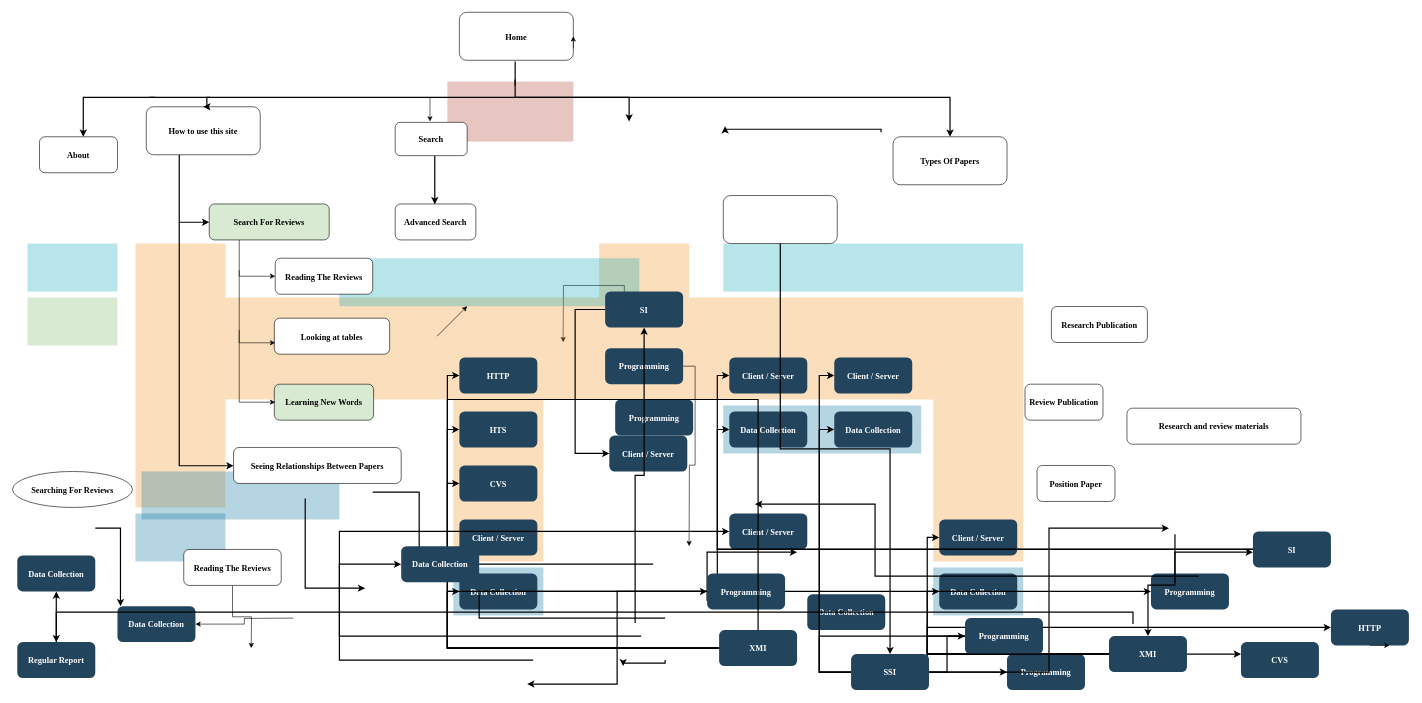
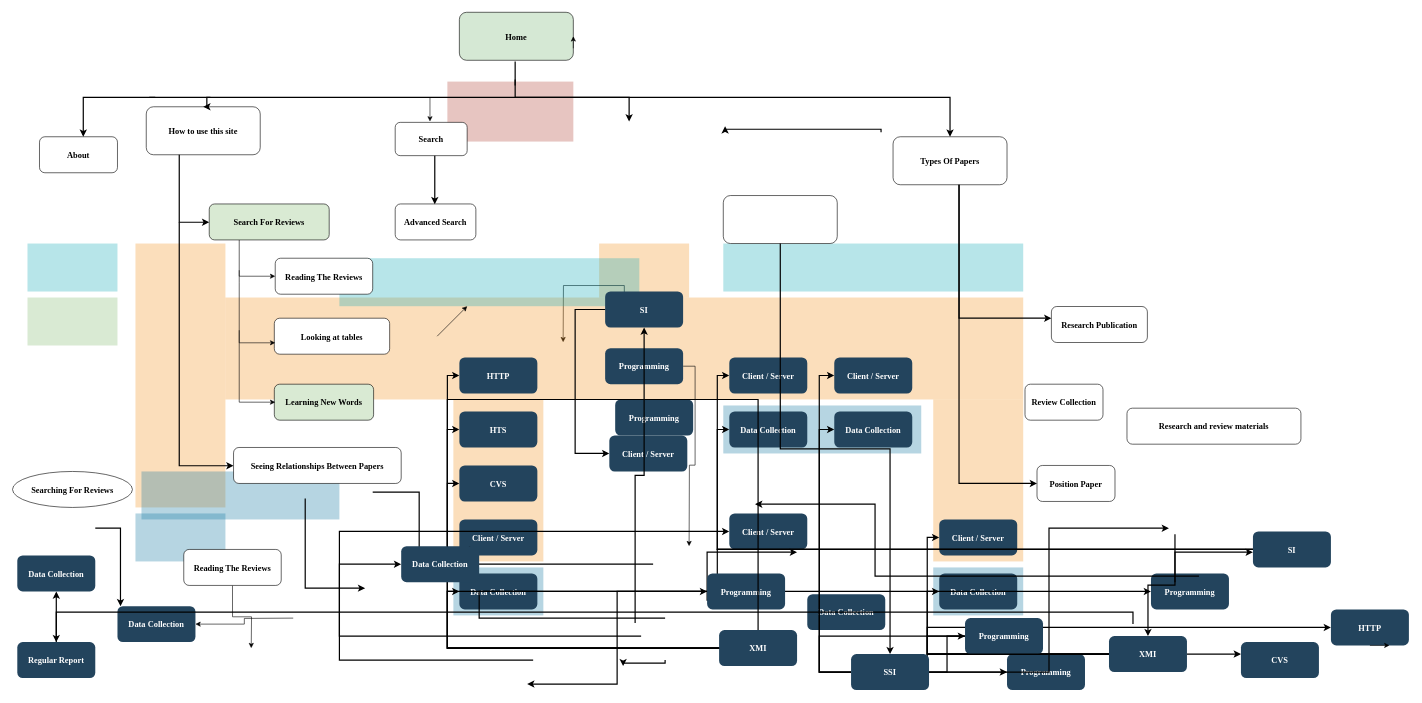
node "Home": fillcolor #ffffff -> #d5e8d4
edge "Types Of Papers" -> "Research Publication": added
node "Review Publication": label "Review Publication" -> "Review Collection"
edge "Types Of Papers" -> "Position Paper": added
